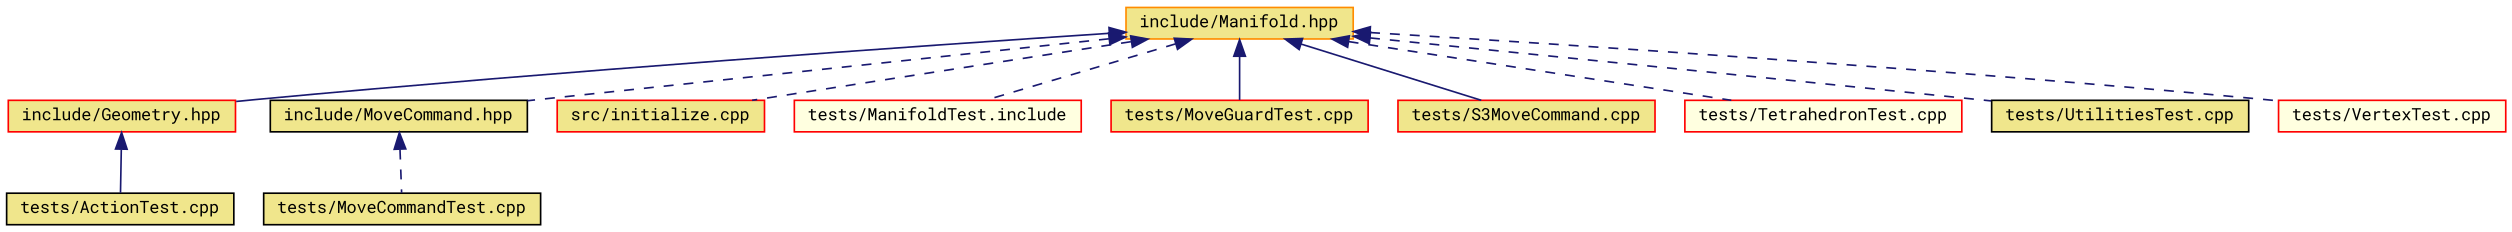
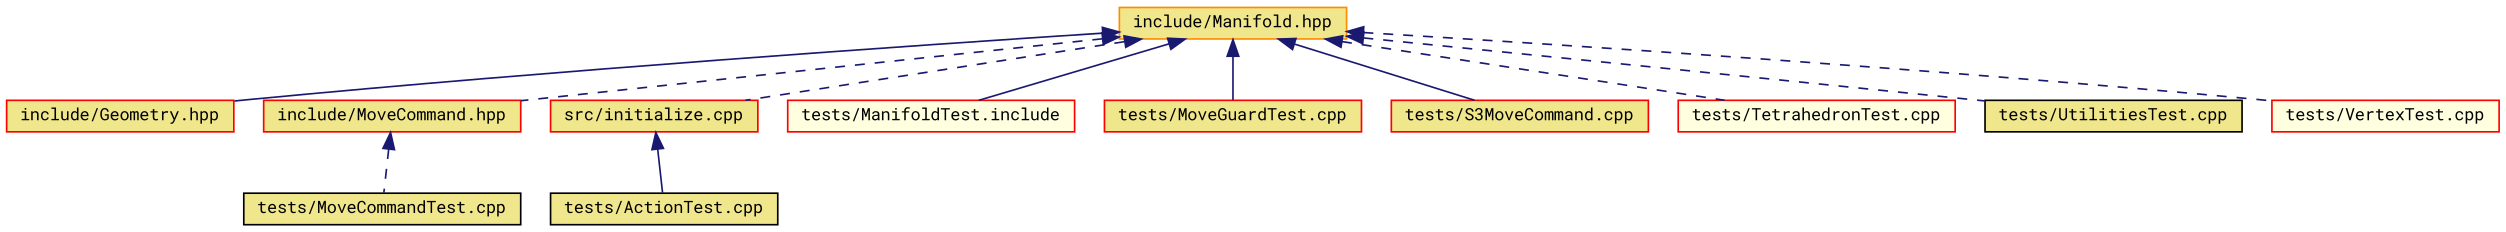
edge "tests/ManifoldTest.include" -> "include/Manifold.hpp": style dashed -> solid
node "include/MoveCommand.hpp": color black -> red
edge "tests/ActionTest.cpp" -> "include/Geometry.hpp": now "tests/ActionTest.cpp" -> "src/initialize.cpp"
